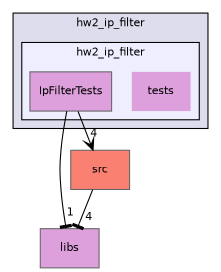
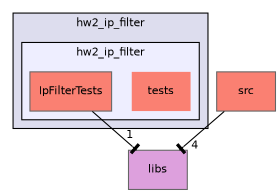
node "IpFilterTests": fillcolor plum -> salmon
node "tests": fillcolor plum -> salmon
edge "IpFilterTests" -> "src": removed
